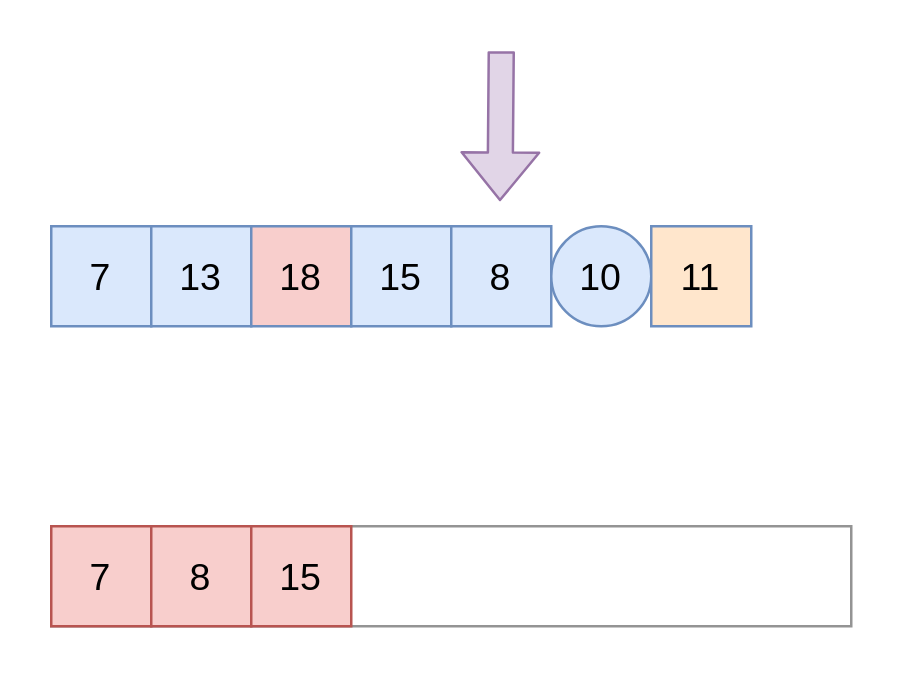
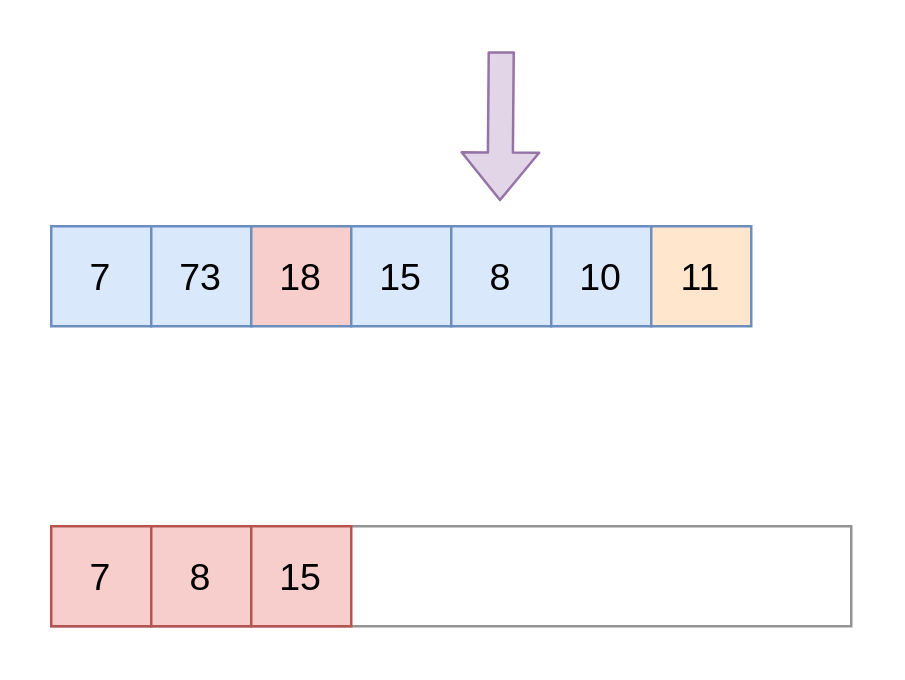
node "13": label "13" -> "73"
node "10": shape ellipse -> rectangle
